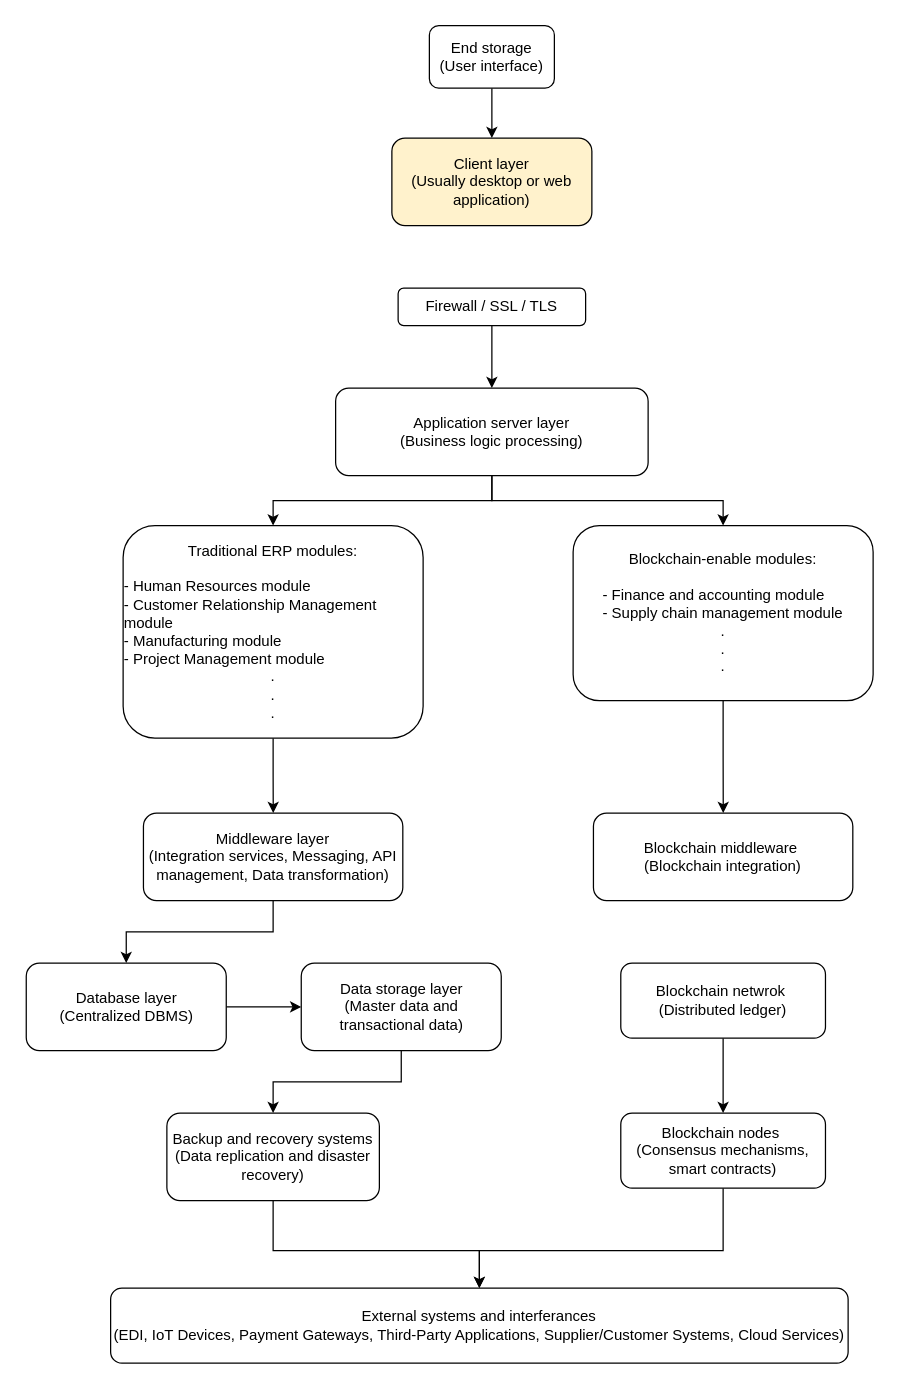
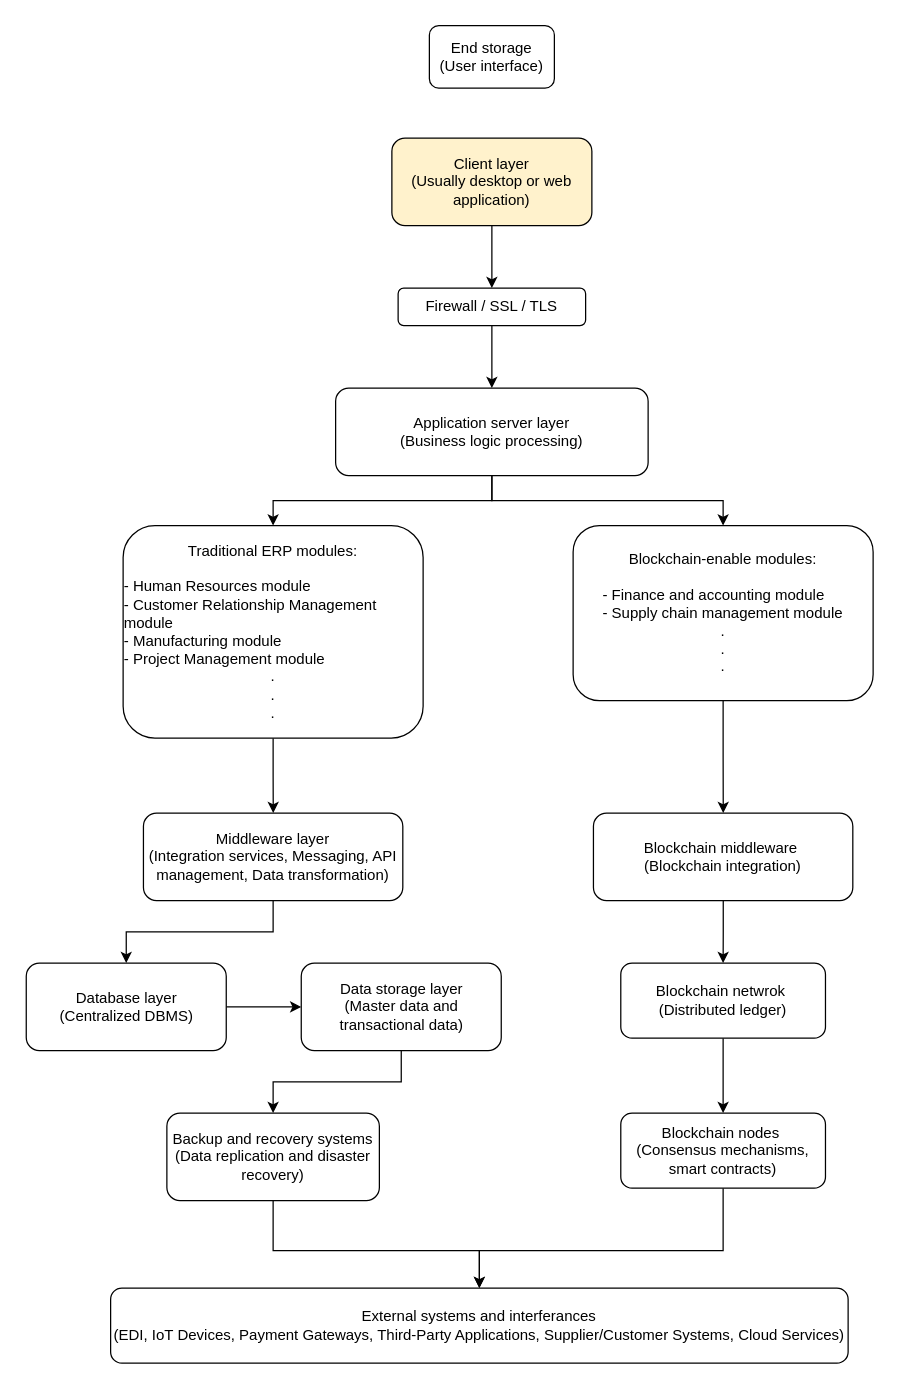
edge "End storage (User interface)" -> "Client layer (Usually desktop or web application)": removed
edge "Client layer (Usually desktop or web application)" -> "Firewall / SSL / TLS": added
edge "Blockchain middleware (Blockchain integration)" -> "Blockchain netwrok (Distributed ledger)": added
